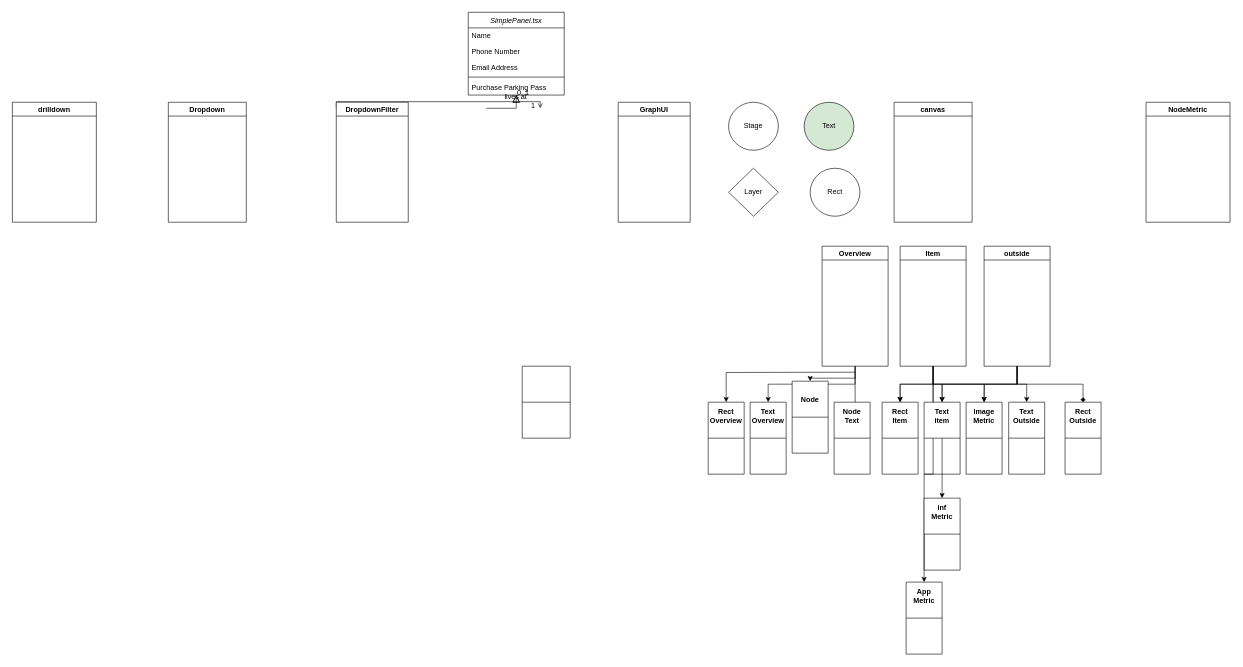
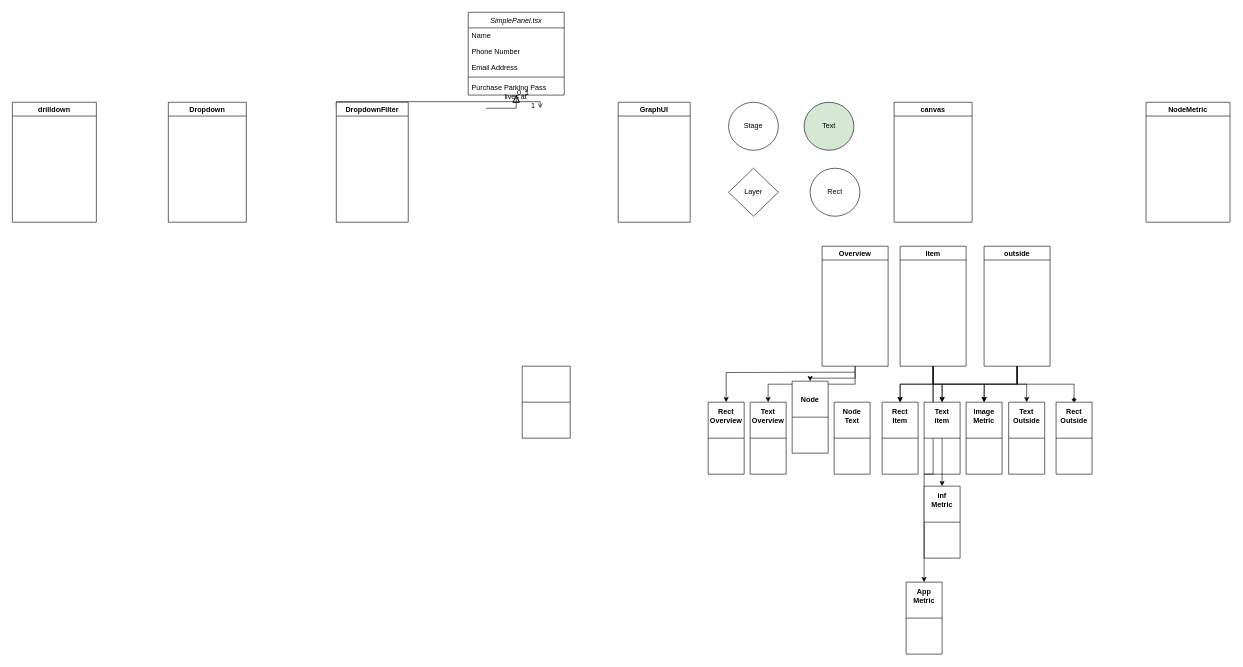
edge "Overview" -> "Node Text": removed
node "Rect Outside": moved (1083, 438) -> (1074, 438)
node "inf Metric": moved (942, 534) -> (942, 522)
